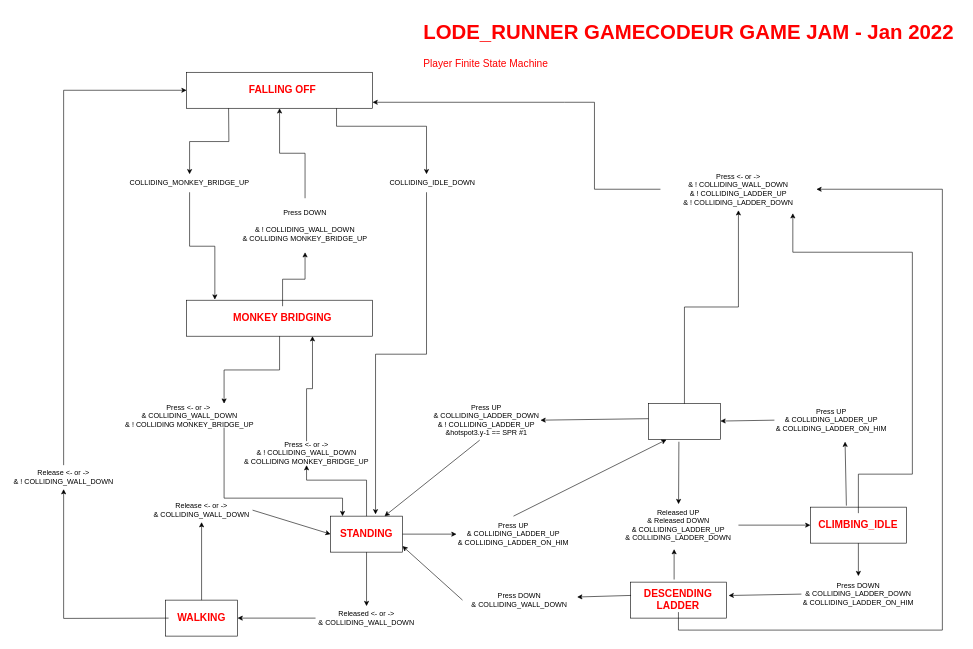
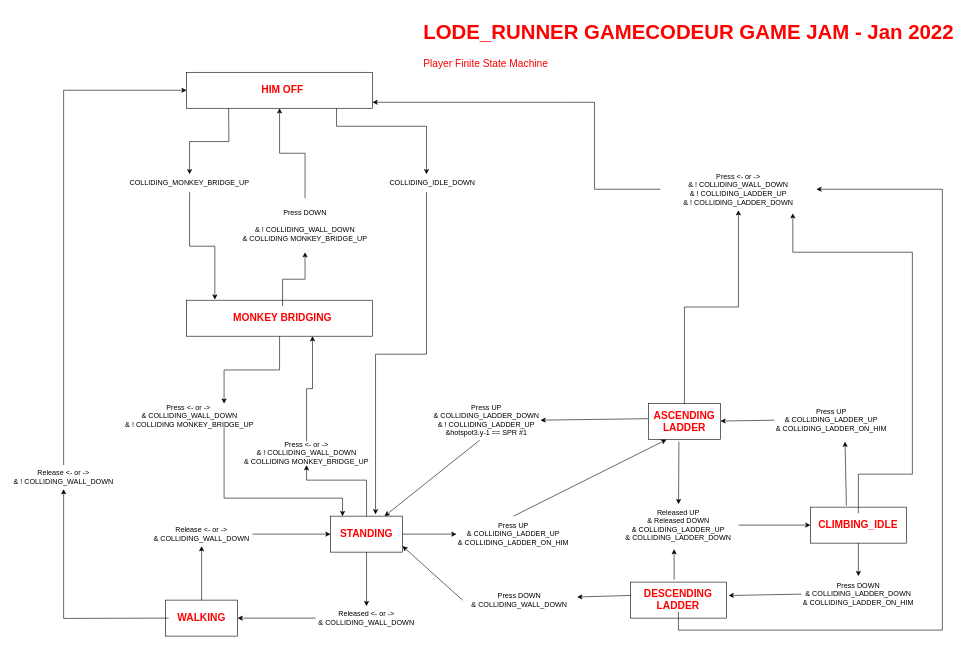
node "FALLING OFF": label "FALLING OFF" -> "HIM OFF"
node "ASCENDING LADDER": added
node "Release <- or -> & COLLIDING_WALL_DOWN": moved (201, 510) -> (201, 534)
